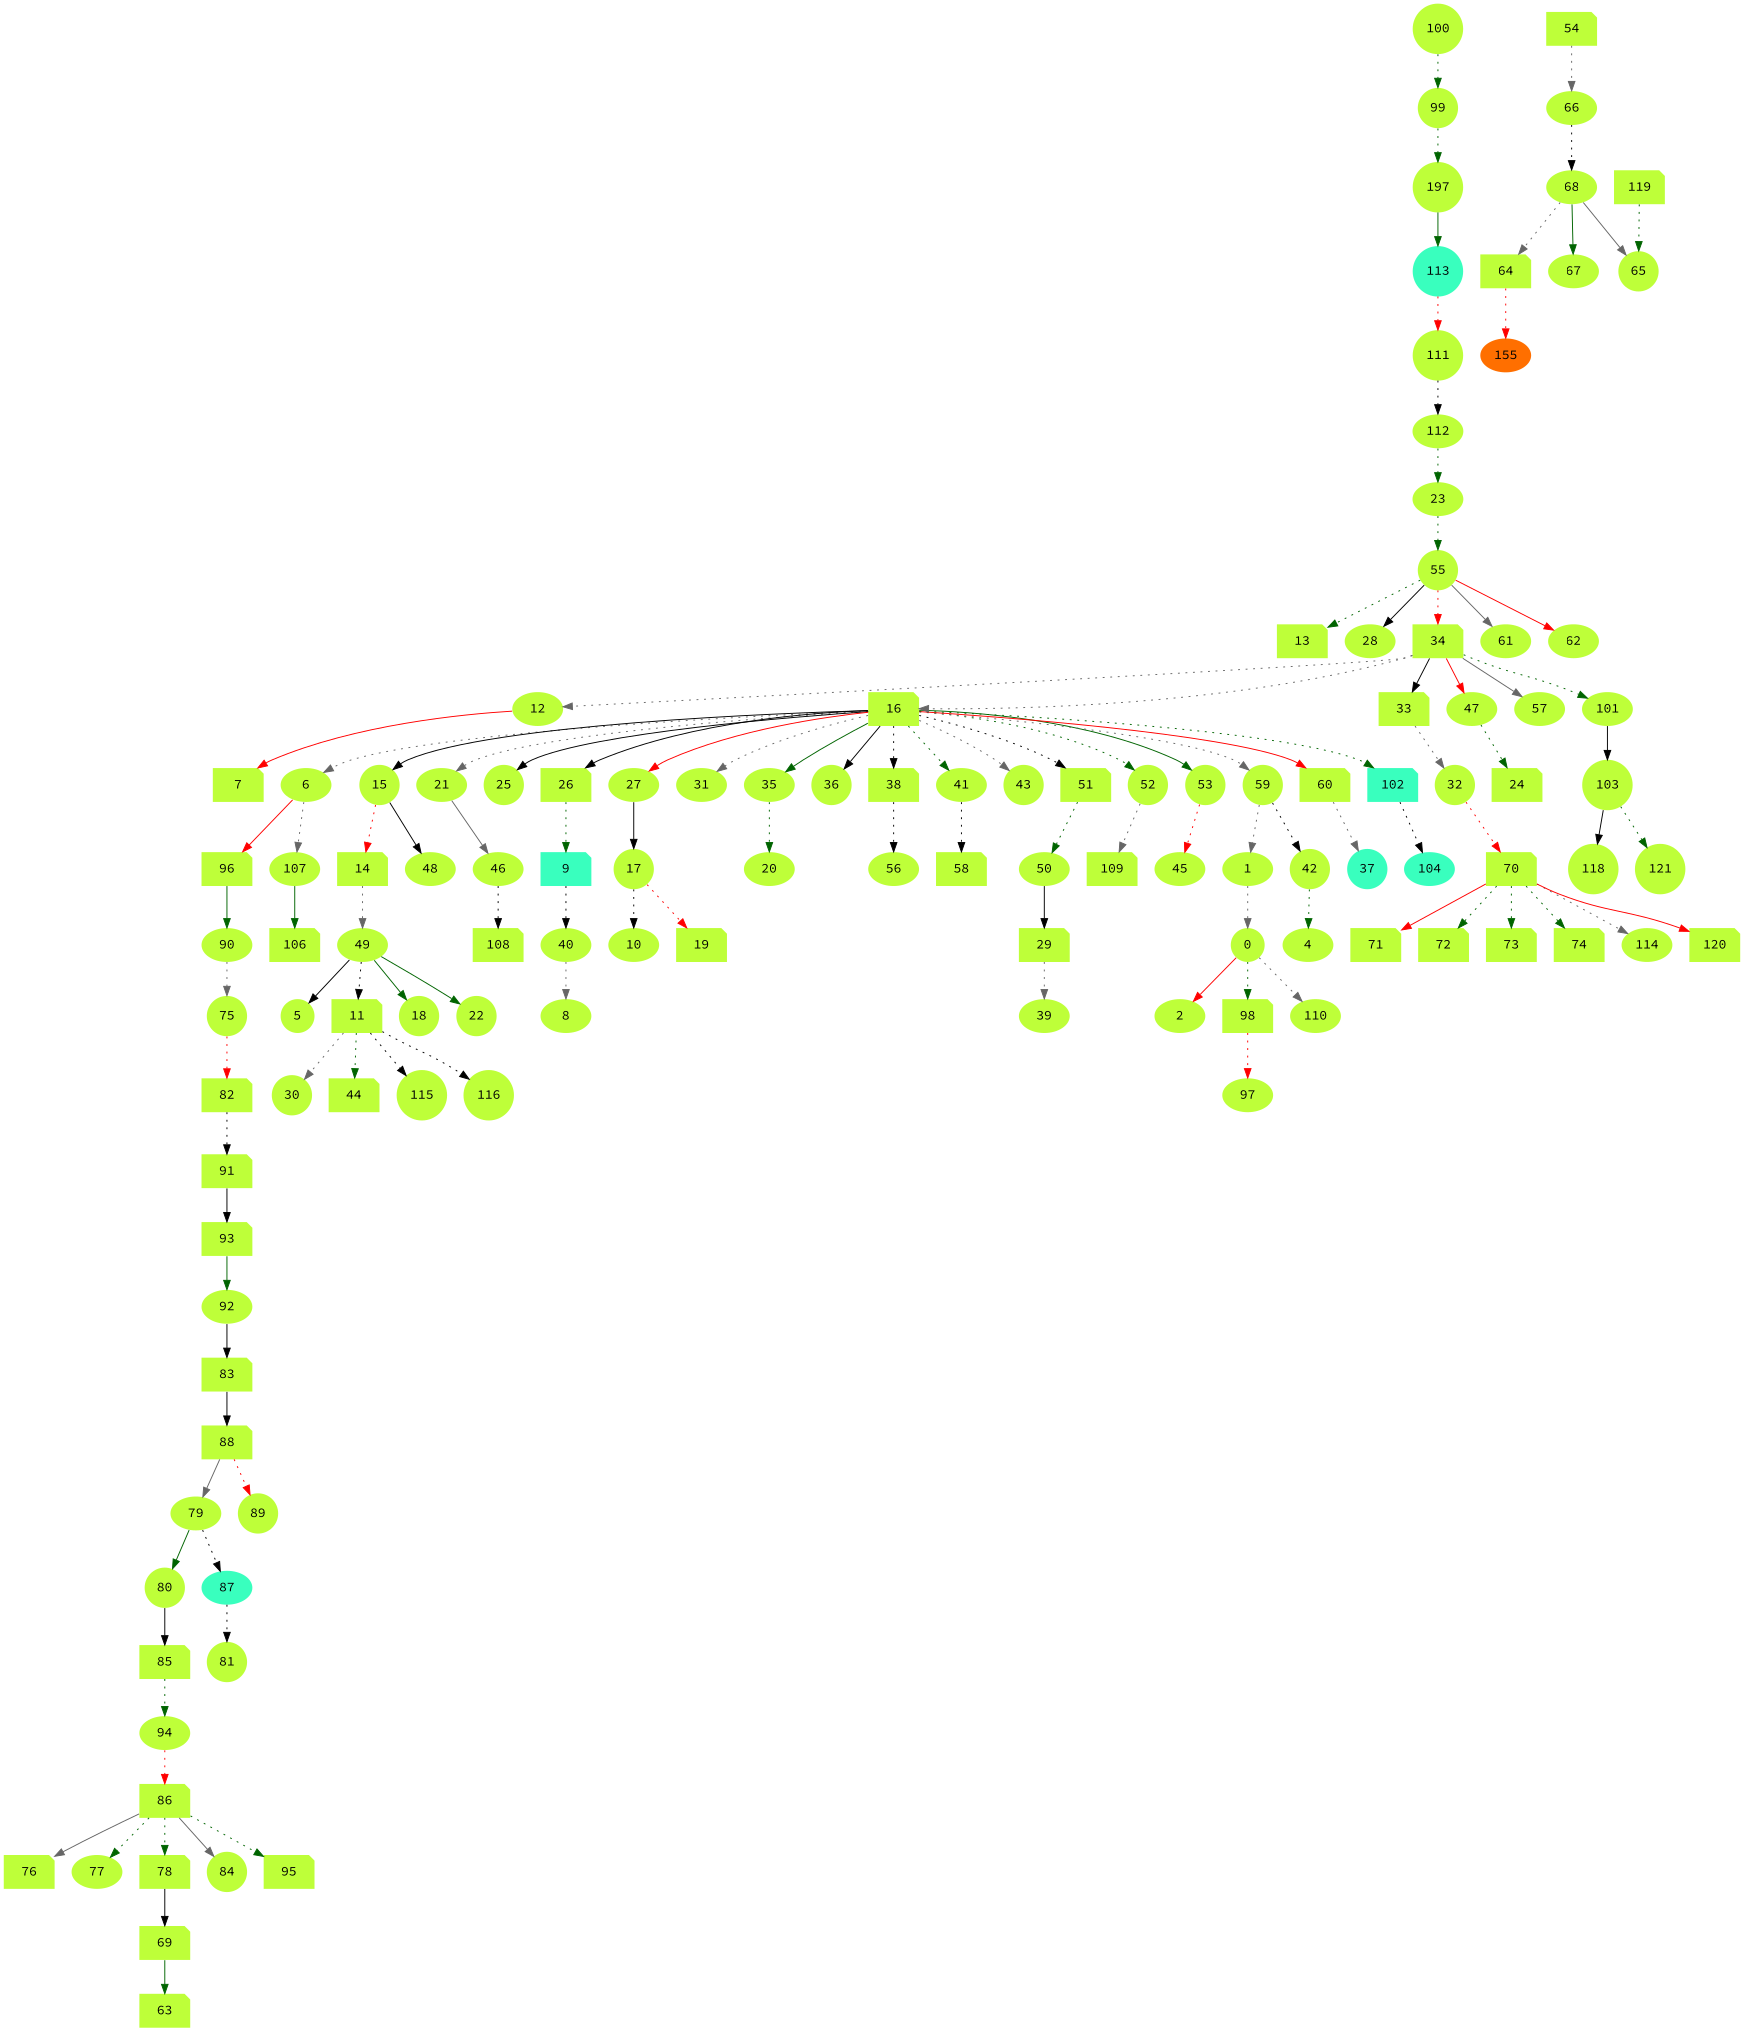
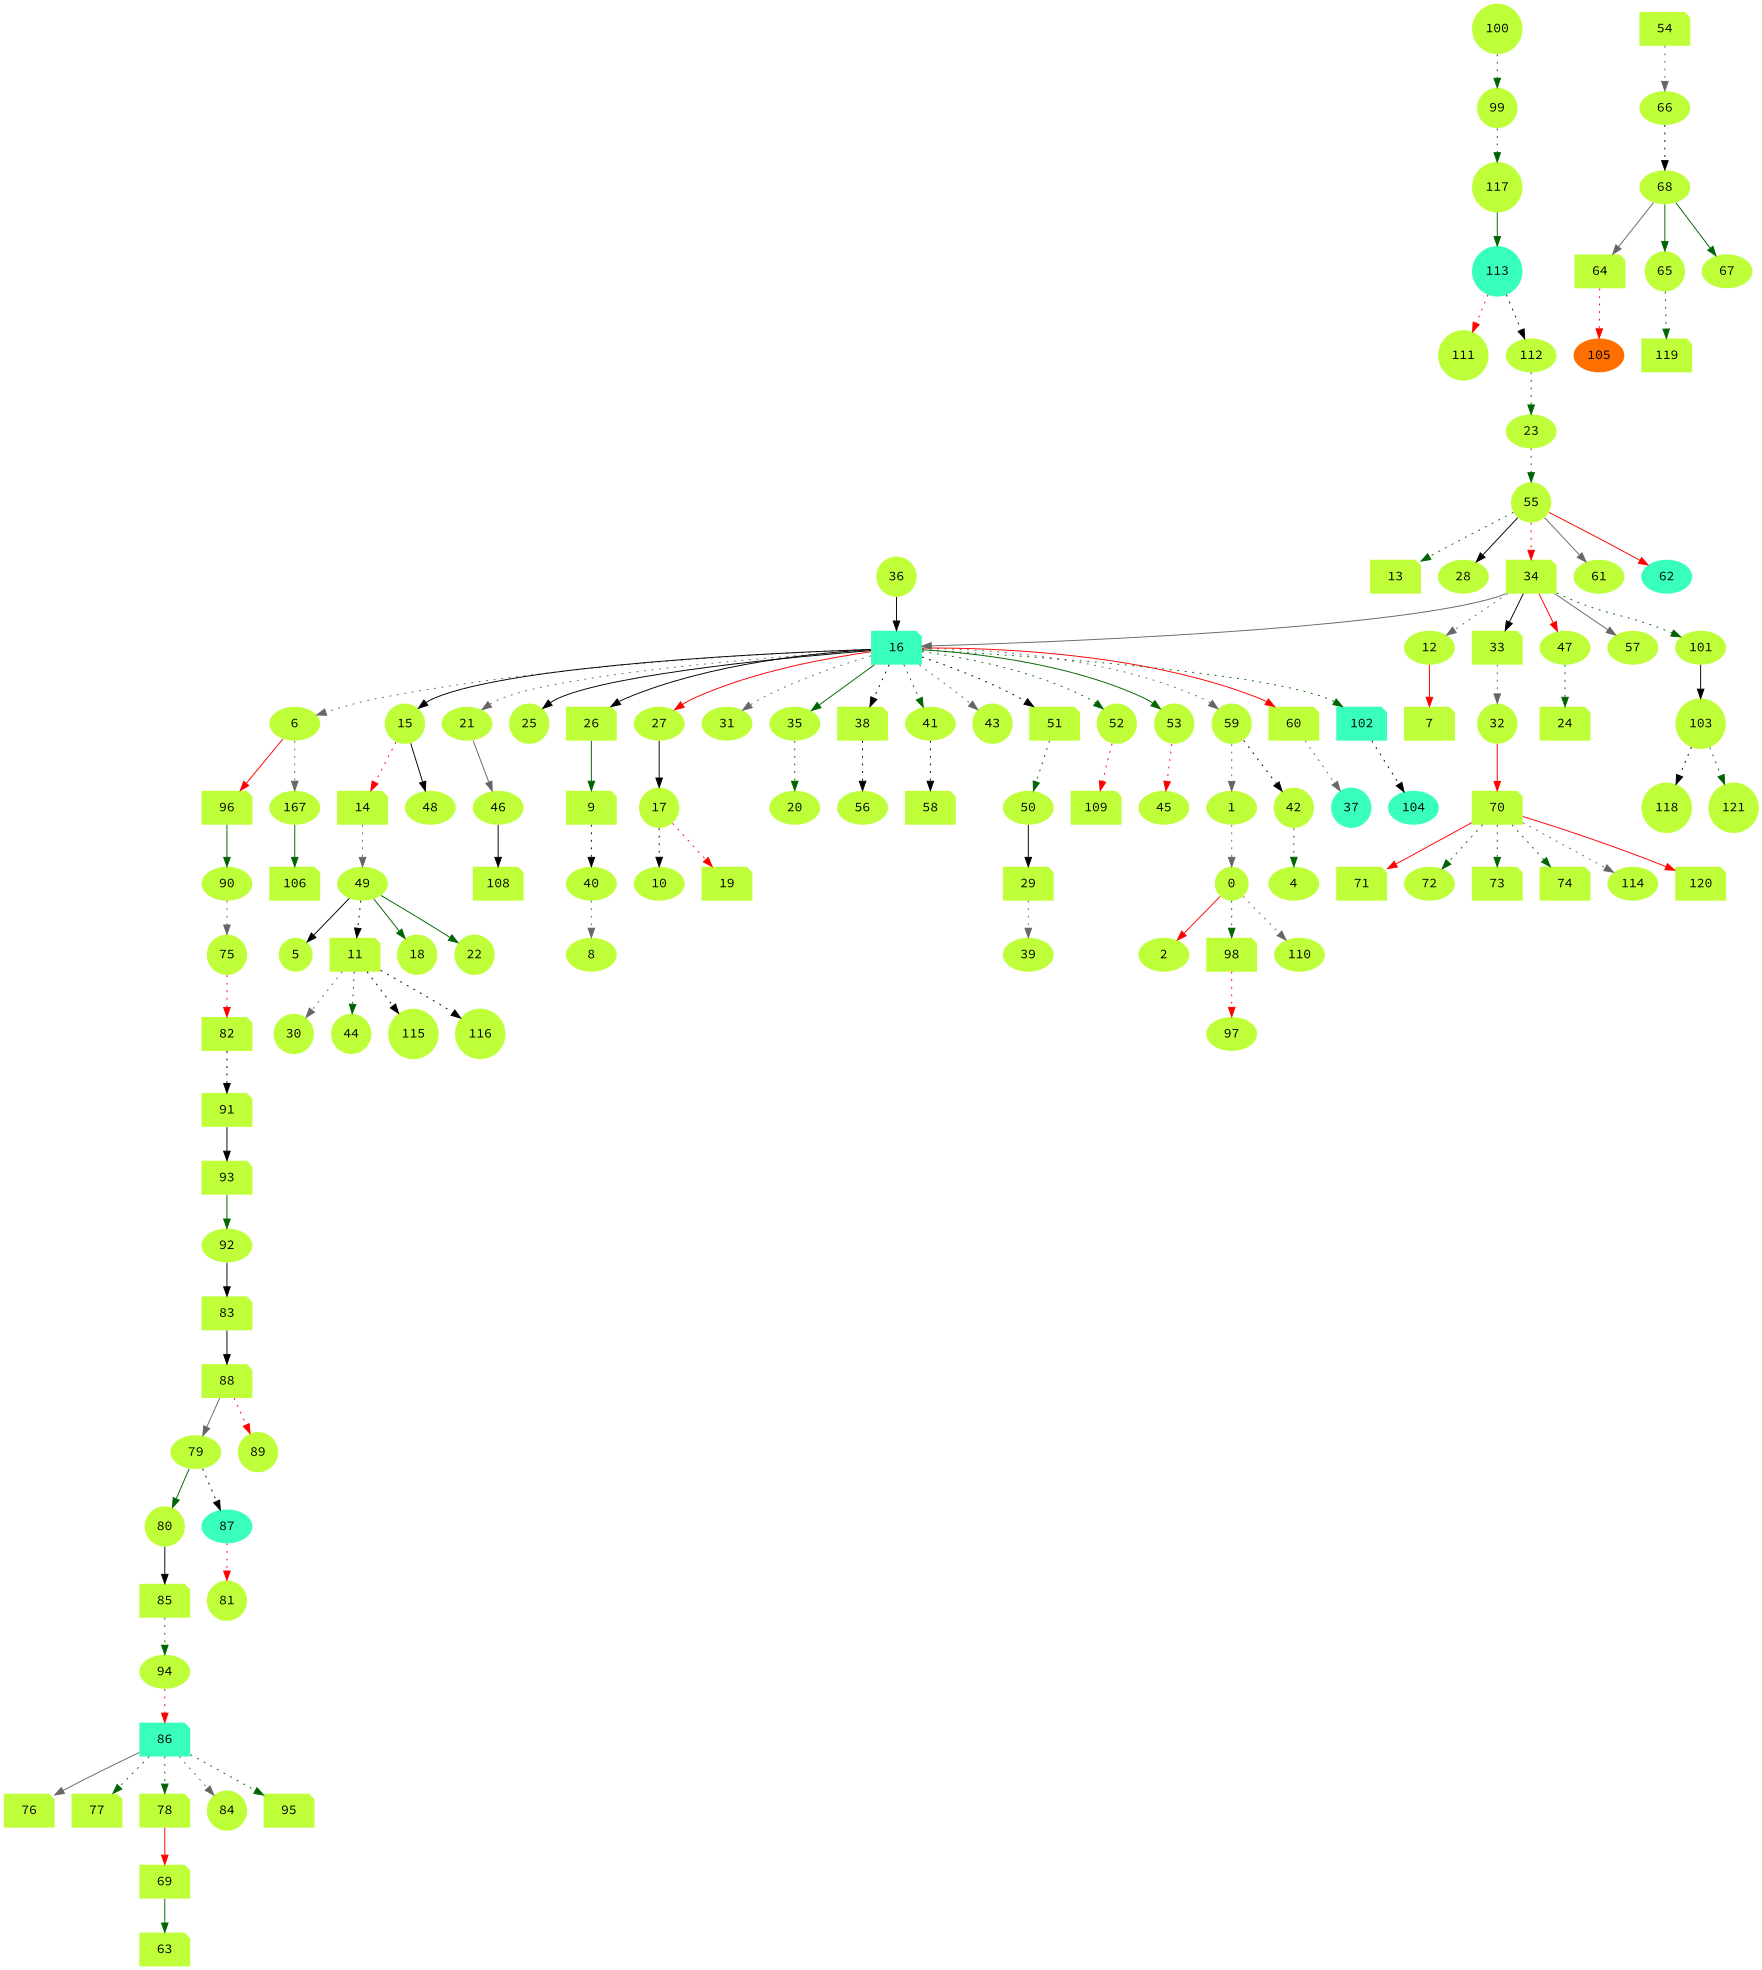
node "197": label "197" -> "117"
edge "119" -> "65": reversed
edge "68" -> "64": style dotted -> solid
edge "68" -> "65": color gray40 -> darkgreen
node "155": label "155" -> "105"
edge "111" -> "112": now "113" -> "112"
node "62": fillcolor #beff39 -> #39ffbe
edge "34" -> "16": style dotted -> solid
node "16": fillcolor #beff39 -> #39ffbe
edge "16" -> "36": reversed
edge "26" -> "9": style dotted -> solid
edge "103" -> "118": style solid -> dotted
edge "52" -> "109": color gray40 -> red
edge "32" -> "70": style dotted -> solid
node "107": label "107" -> "167"
node "9": fillcolor #39ffbe -> #beff39
edge "46" -> "108": style dotted -> solid
node "72": shape note -> ellipse
node "44": shape note -> circle
edge "87" -> "81": color black -> red
node "86": fillcolor #beff39 -> #39ffbe
edge "86" -> "84": style solid -> dotted
node "77": shape ellipse -> note
edge "78" -> "69": color black -> red
